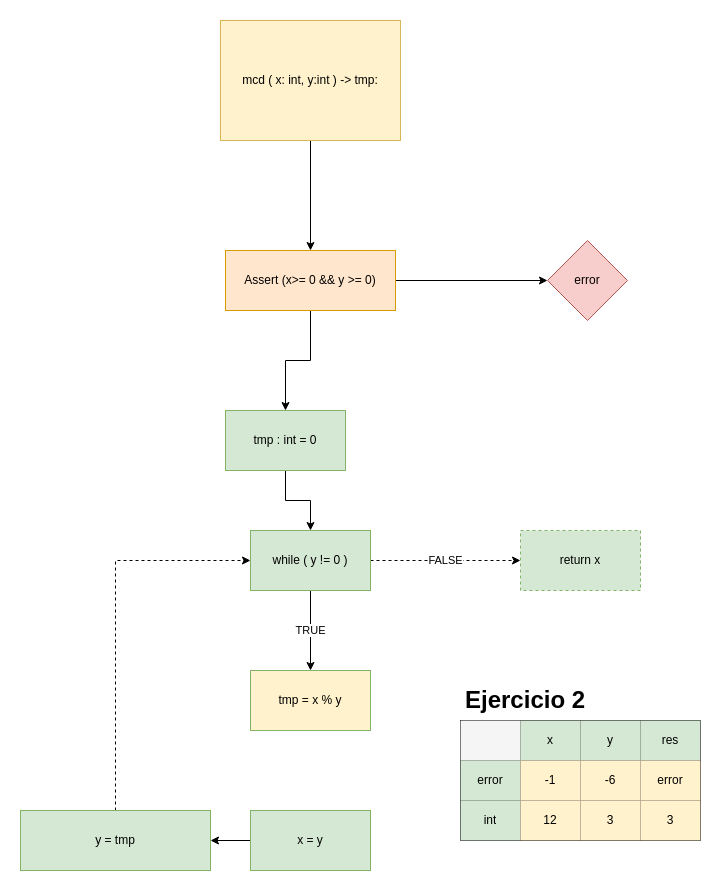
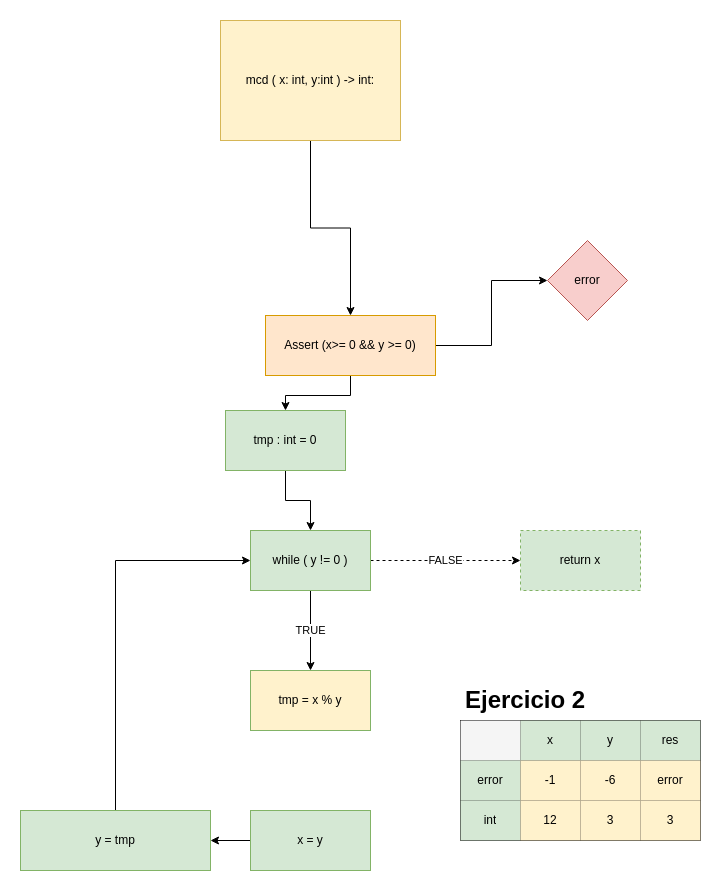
node "mcd ( x: int, y:int ) -> tmp:": label "mcd ( x: int, y:int ) -> tmp:" -> "mcd ( x: int, y:int ) -> int:"
node "Assert (x>= 0 && y >= 0)": moved (311, 281) -> (351, 346)
edge "y = tmp" -> "while ( y != 0 )": style dashed -> solid
